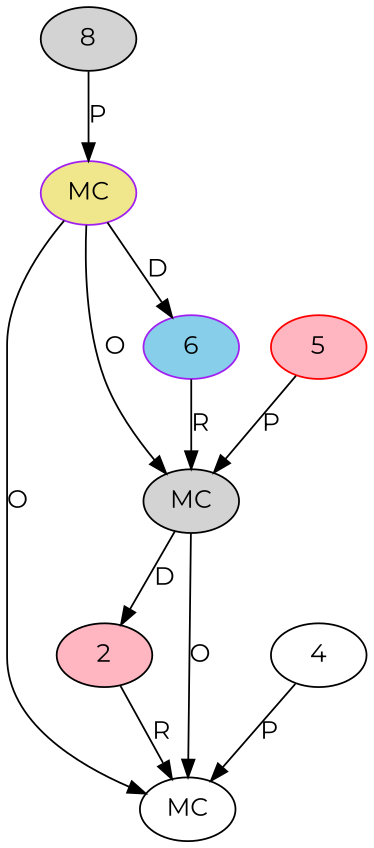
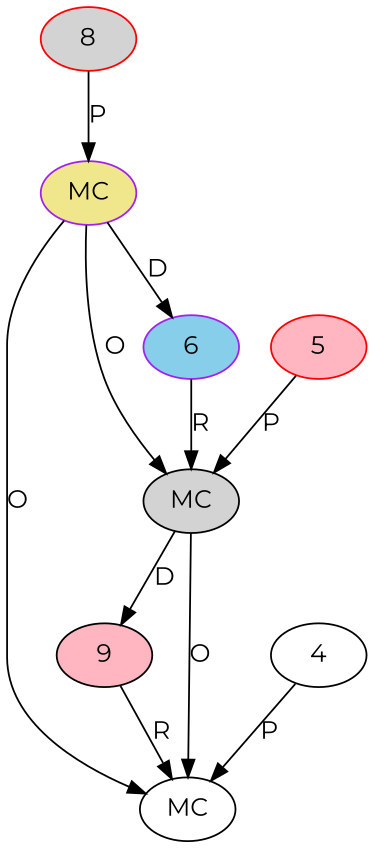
node "8": color black -> red
node "2": label "2" -> "9"
